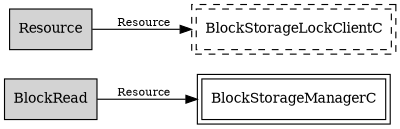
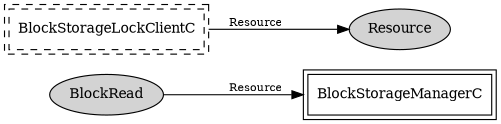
node "Resource": shape box -> ellipse
edge "Resource" -> "BlockStorageLockClientC": reversed
node "BlockRead": shape box -> ellipse
